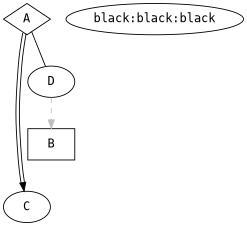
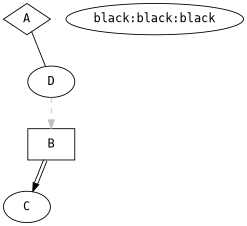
edge "A" -> "C": now "B" -> "C"
